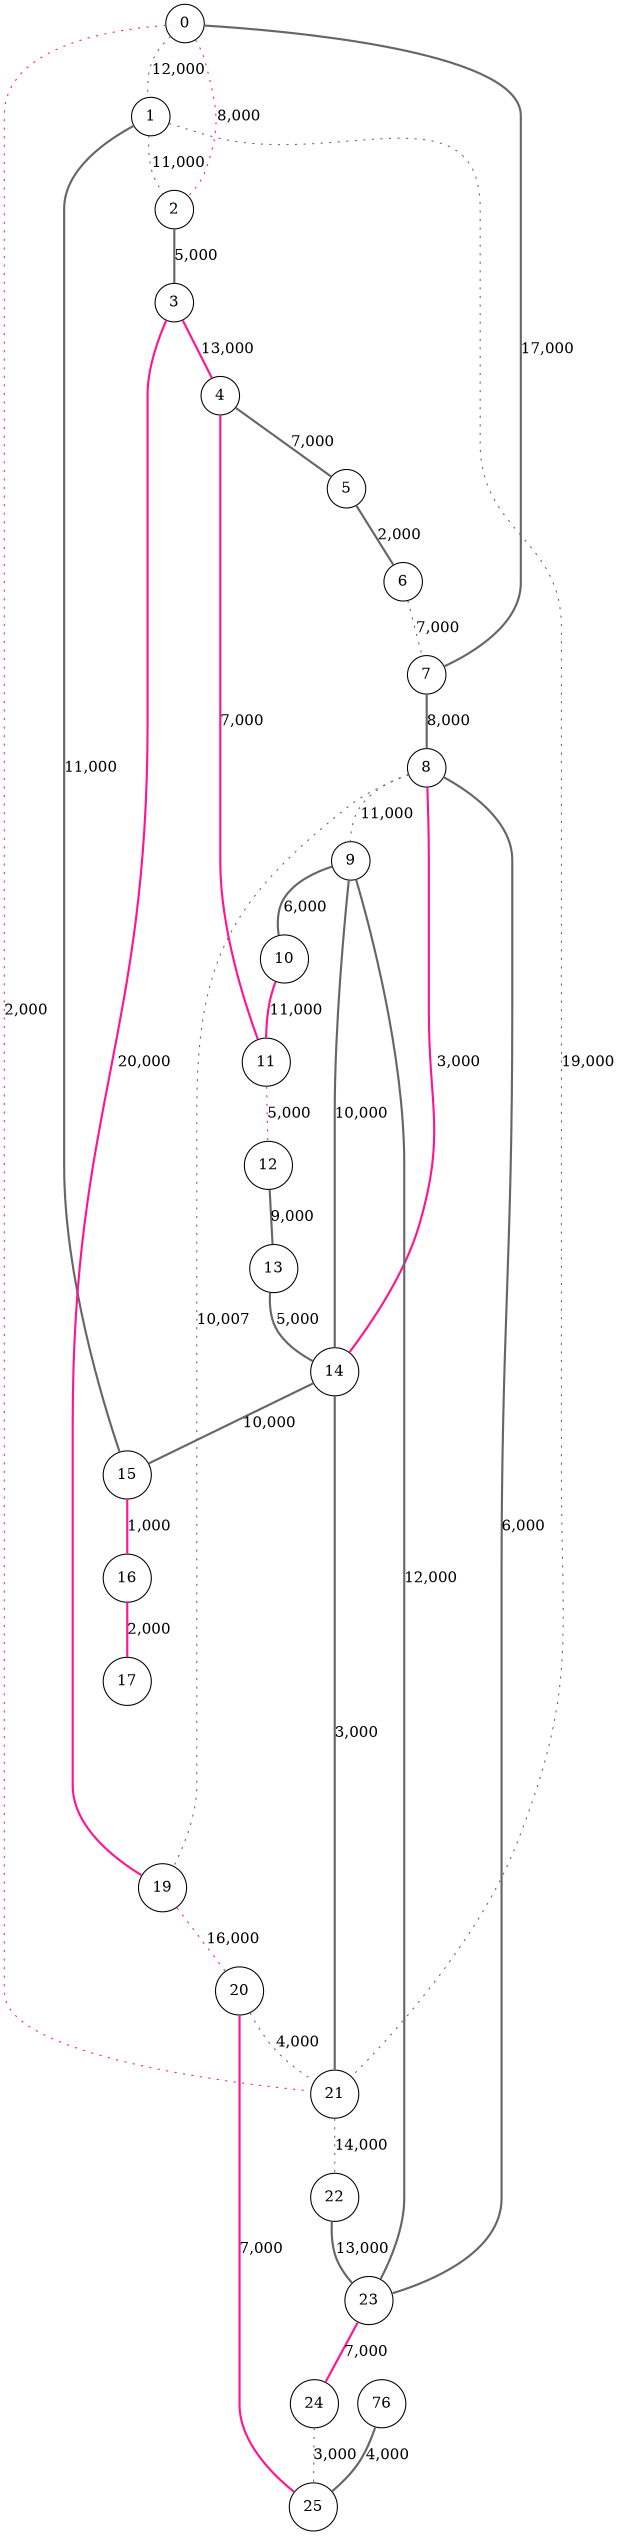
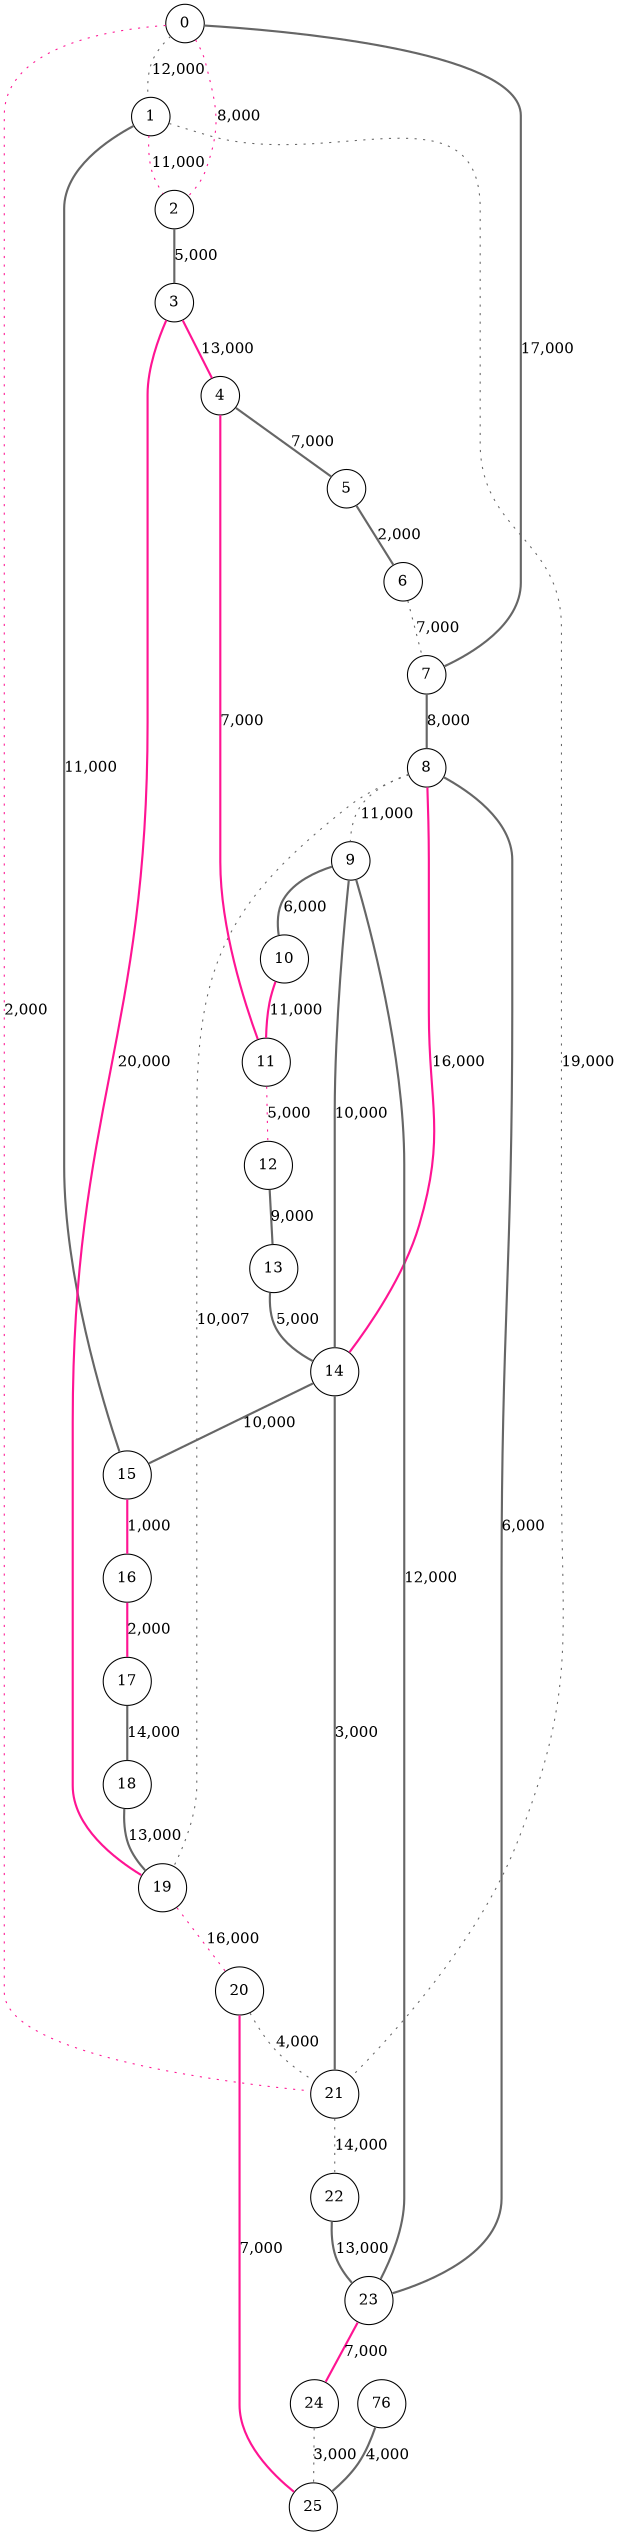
edge "1" -- "2": color gray40 -> deeppink
edge "8" -- "14": label "3,000" -> "16,000"
node "18": added
